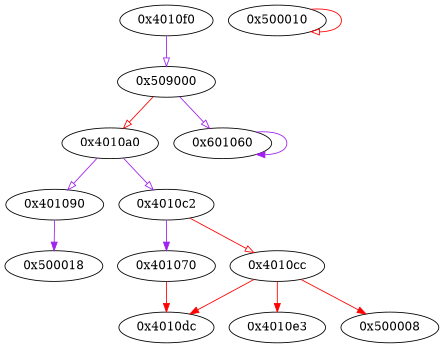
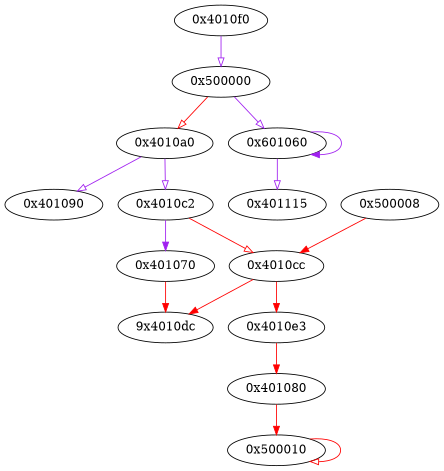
node "0x509000": label "0x509000" -> "0x500000"
node "0x401115": added
node "0x500018": removed
edge "0x4010cc" -> "0x500008": reversed
node "0x4010dc": label "0x4010dc" -> "9x4010dc"
node "0x401080": added
